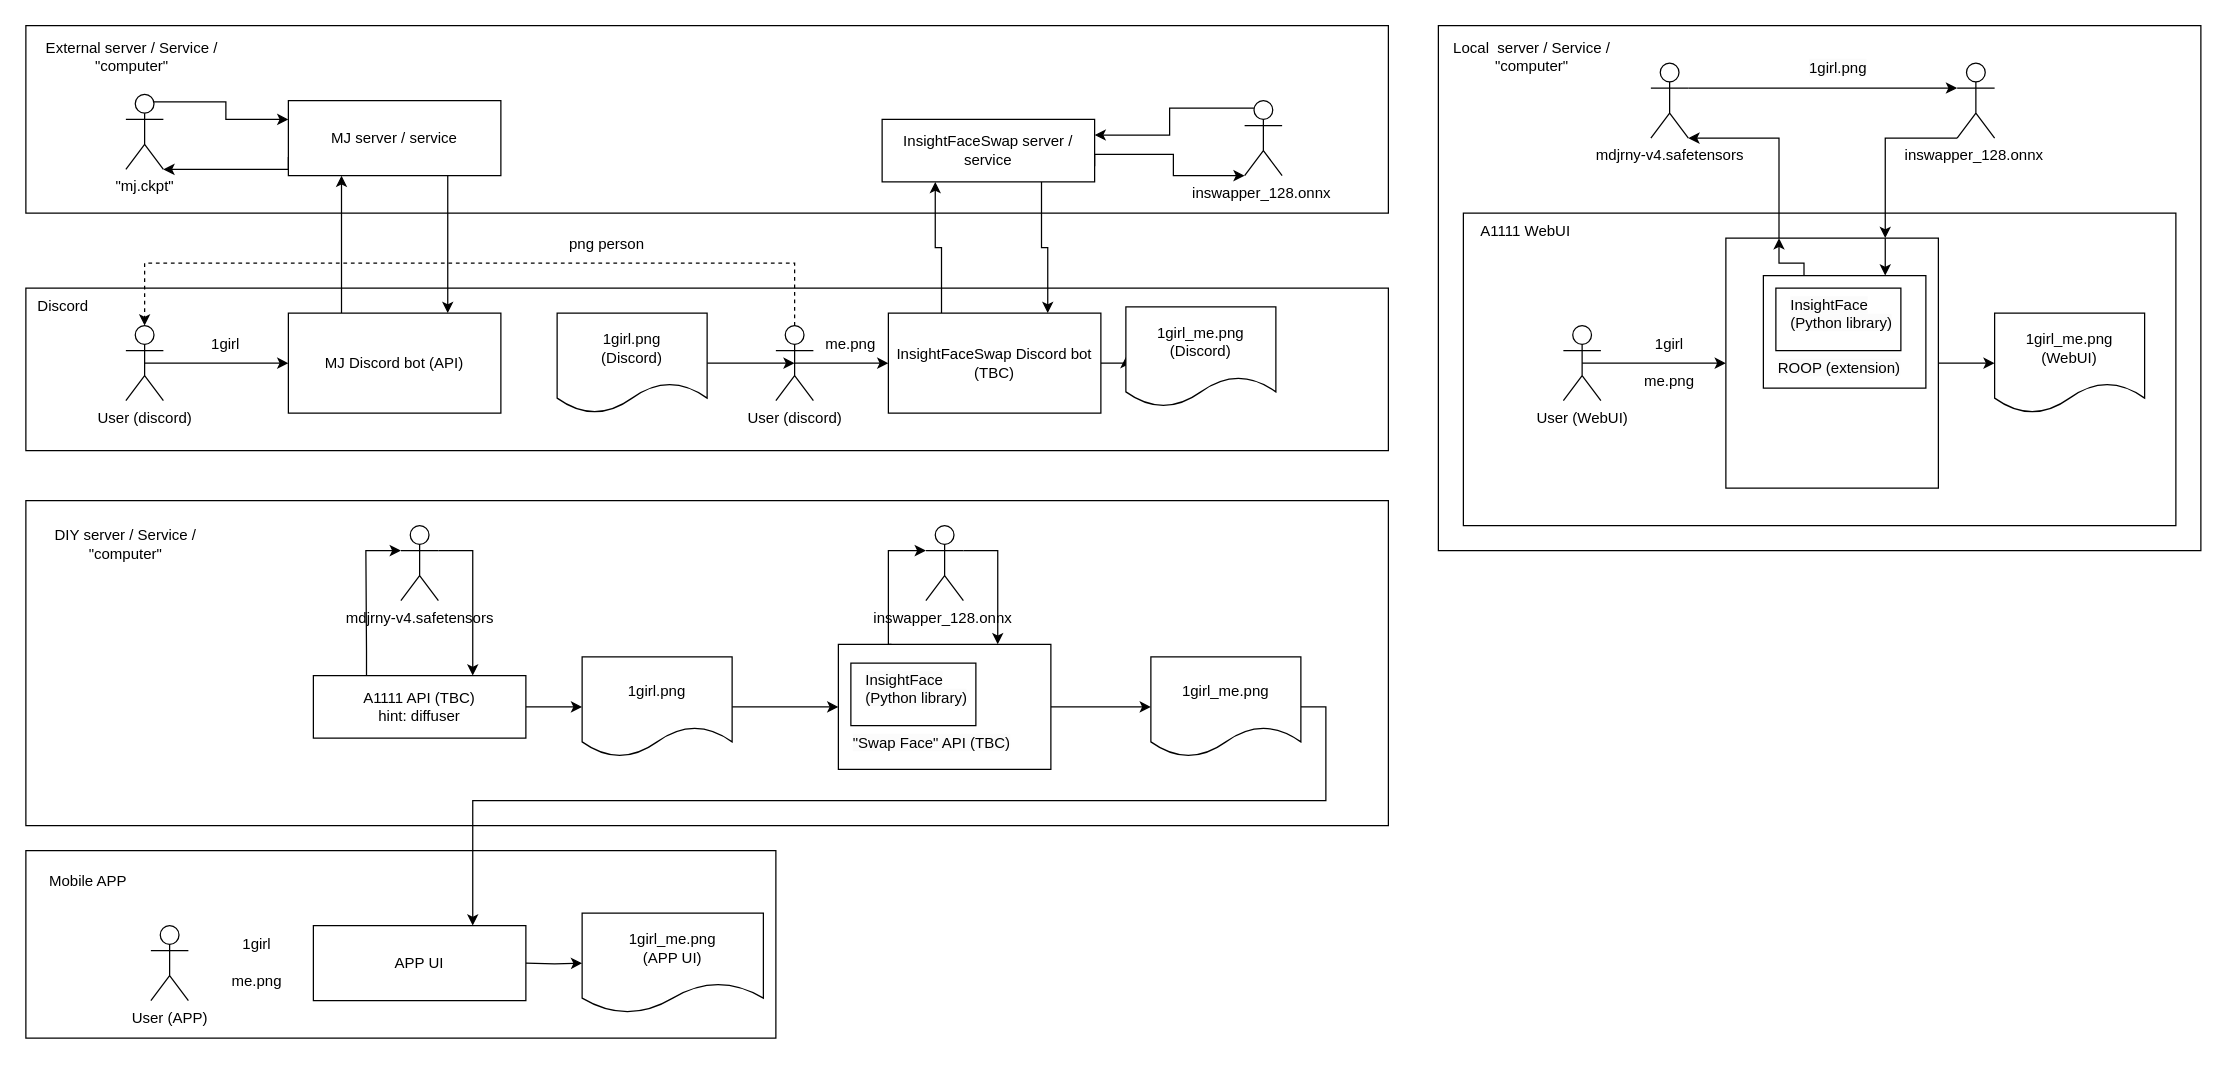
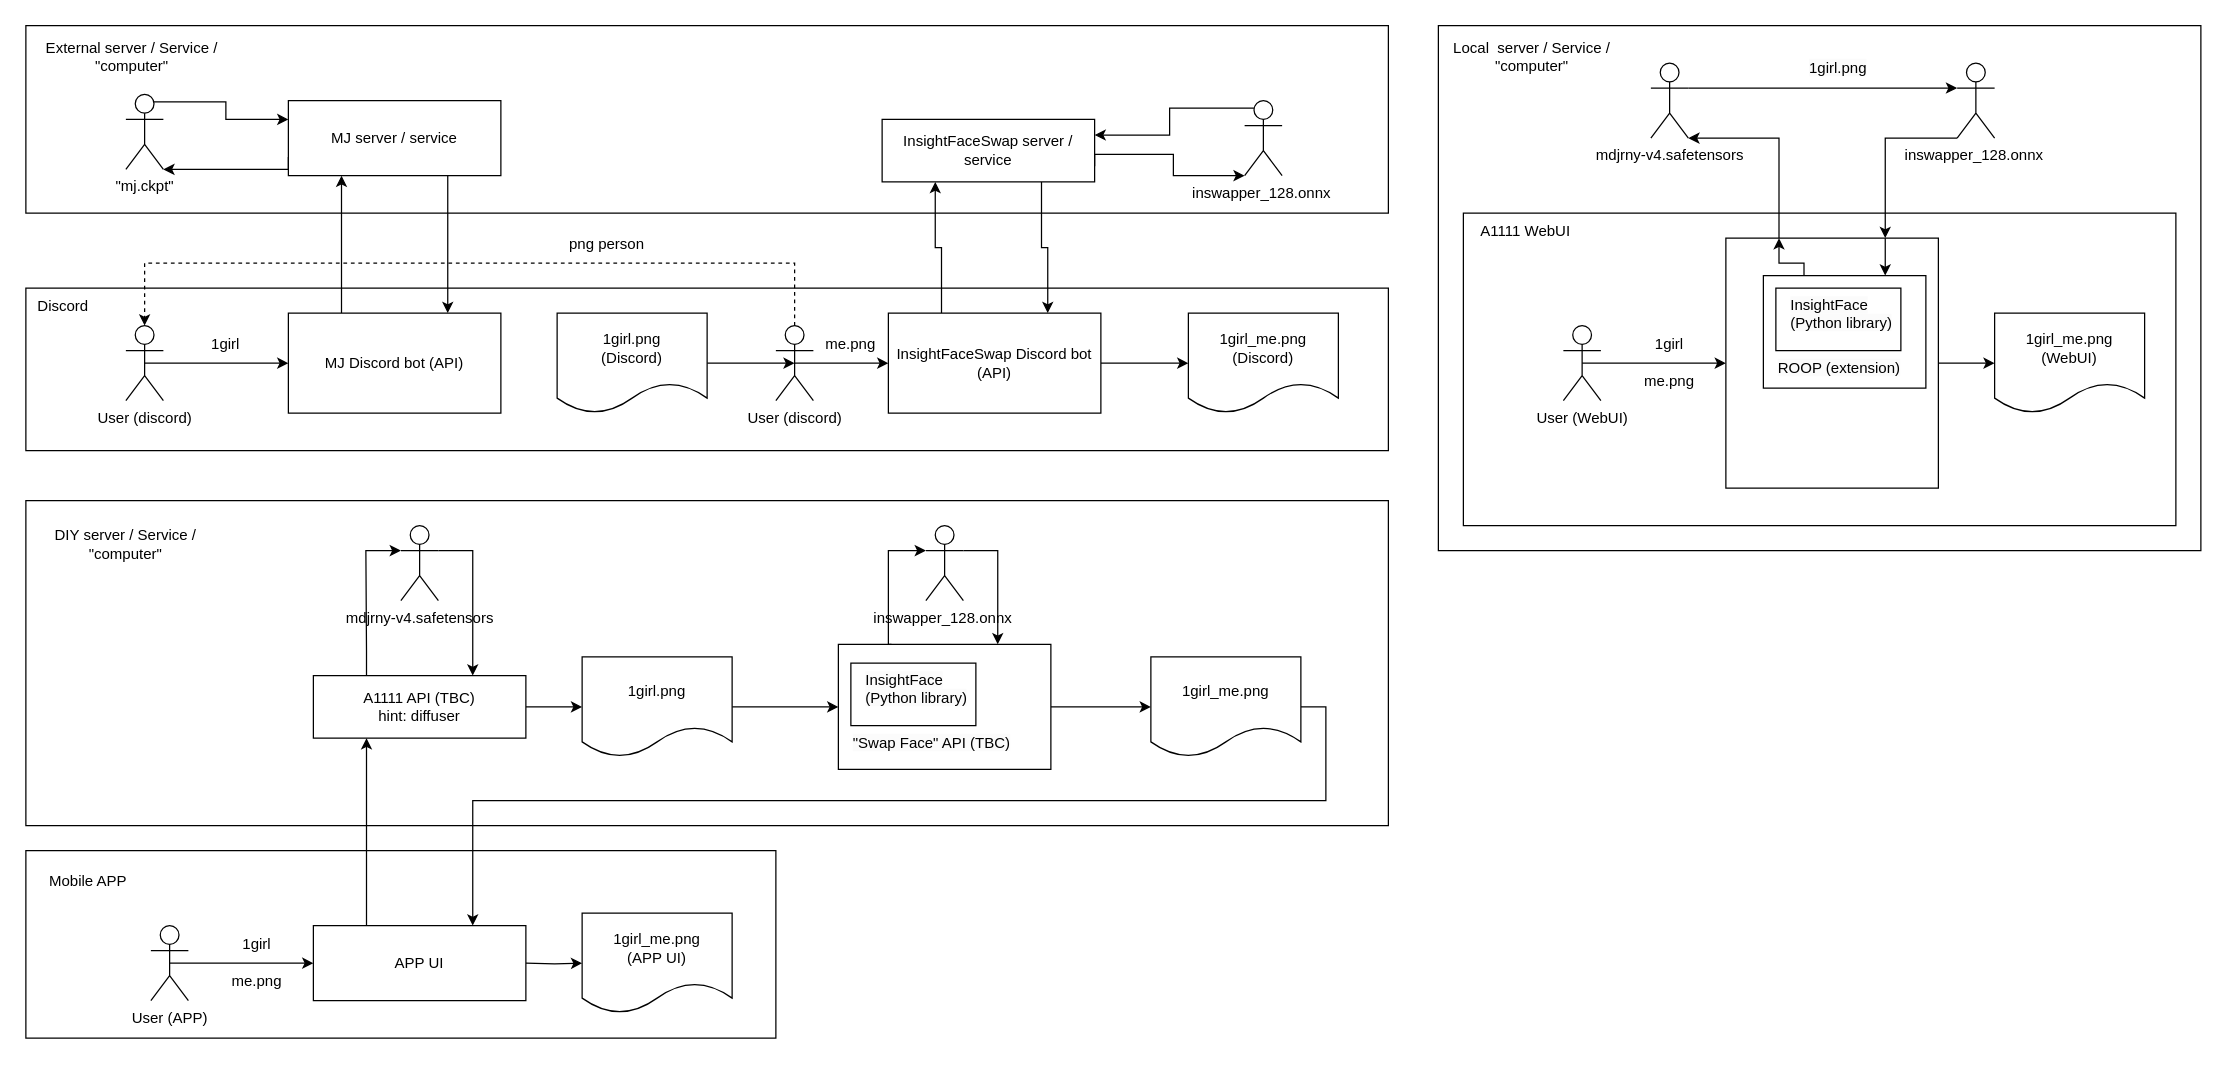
node "1girl_me.png (Discord)": moved (1201, 357) -> (1263, 363)
node "InsightFaceSwap Discord bot (TBC)": label "InsightFaceSwap Discord bot (TBC)" -> "InsightFaceSwap Discord bot (API)"
edge "APP UI" -> "A1111 API (TBC) hint: diffuser": added
edge "User (APP)" -> "APP UI": added
node "1girl_me.png(APP UI)": size 181x100 -> 150x100
